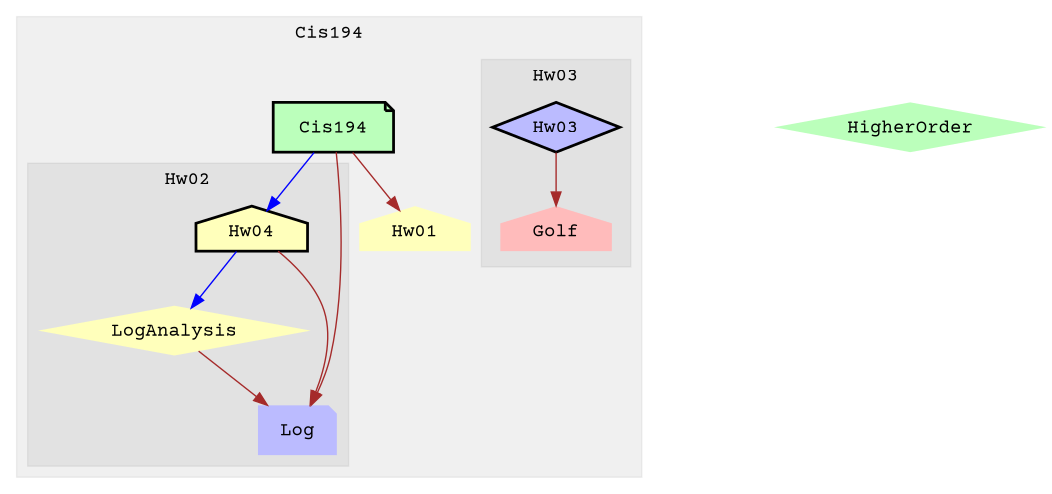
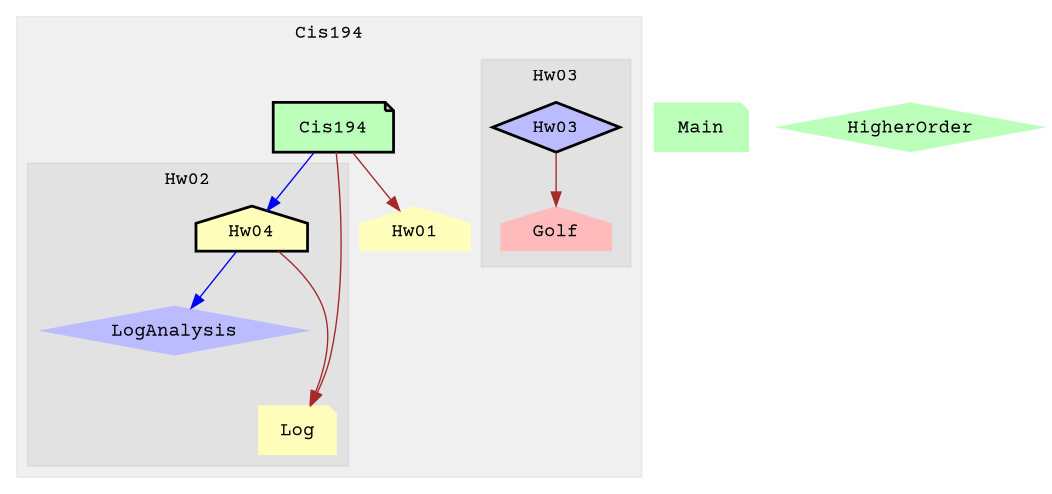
node "Main": added
node "LogAnalysis": fillcolor #ffffbb -> #bbbbff
edge "LogAnalysis" -> "Log": removed
node "Log": fillcolor #bbbbff -> #ffffbb
